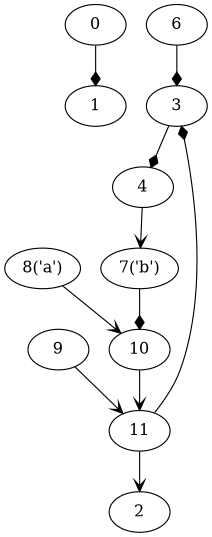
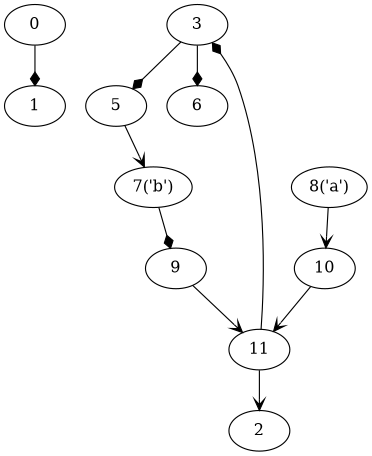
edge "6" -> "3": reversed
node "4": label "4" -> "5"
edge "7('b')" -> "10": now "7('b')" -> "9"
